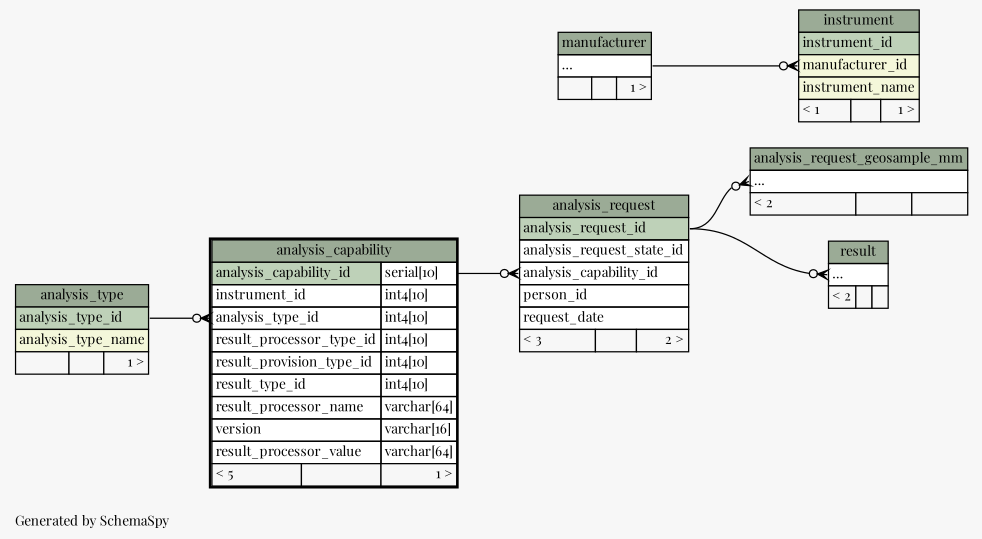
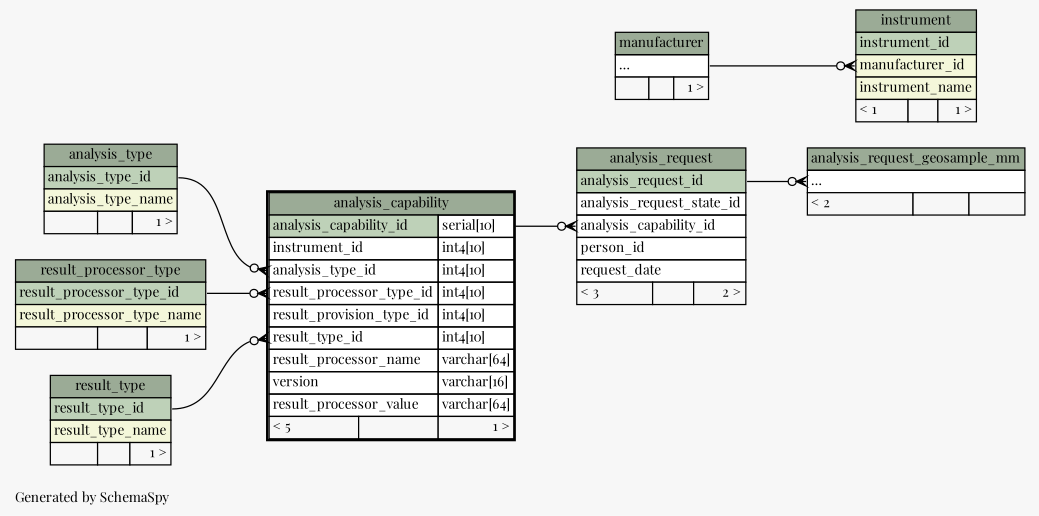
node "result": removed
node "result_processor_type": added
node "result_type": added
